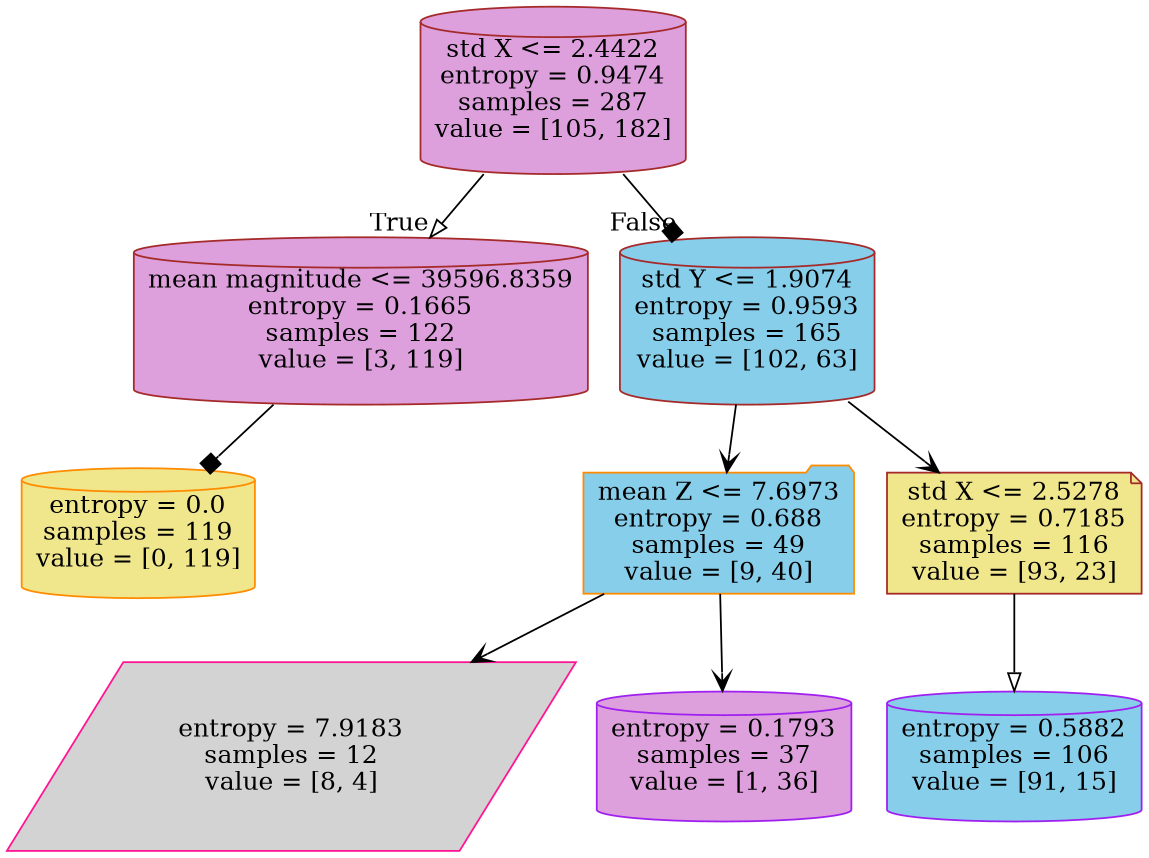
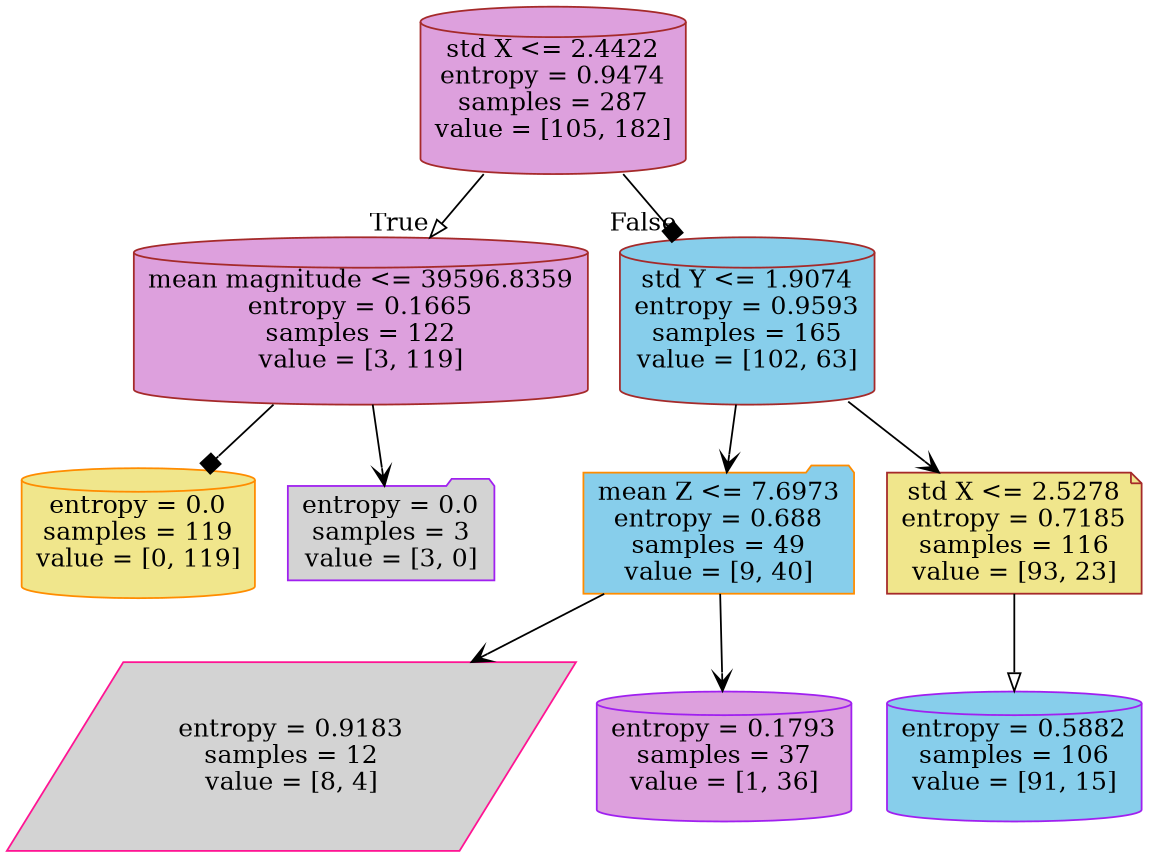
node "entropy = 0.0 samples = 3 value = [3, 0]": added
node "entropy = 7.9183 samples = 12 value = [8, 4]": label "entropy = 7.9183 samples = 12 value = [8, 4]" -> "entropy = 0.9183 samples = 12 value = [8, 4]"
